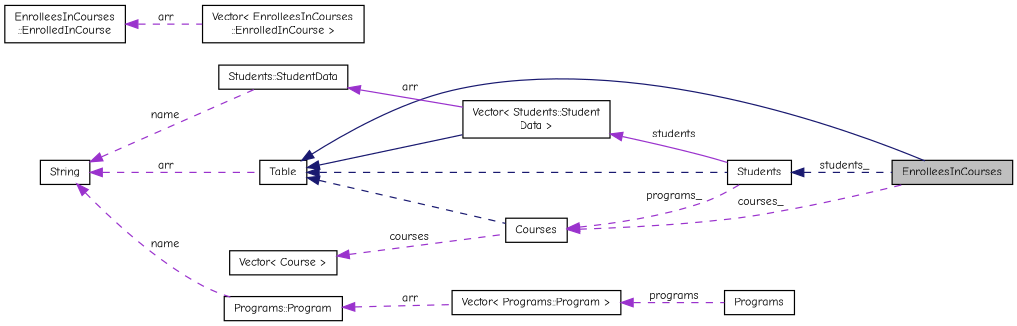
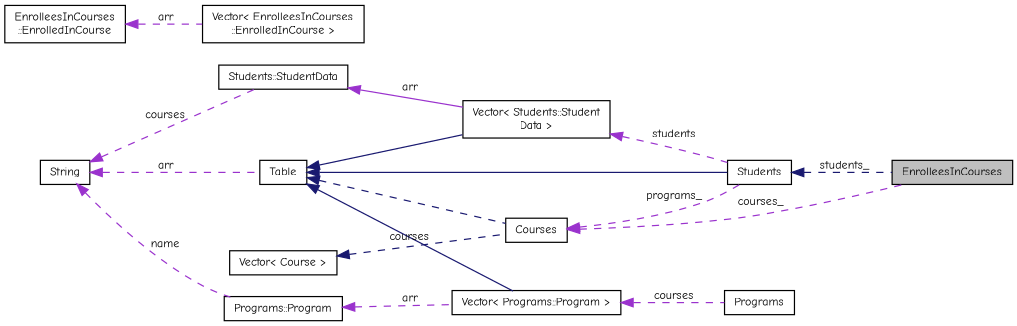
edge "EnrolleesInCourses" -> "Table": now "Vector< Programs::Program >" -> "Table"
edge "Students::StudentData" -> "String": label " name" -> " courses"
edge "Students" -> "Vector< Students::Student Data >": style solid -> dashed
edge "Students" -> "Table": style dashed -> solid
edge "Courses" -> "Vector< Course >": color darkorchid3 -> midnightblue
edge "Programs" -> "Vector< Programs::Program >": label " programs" -> " courses"
